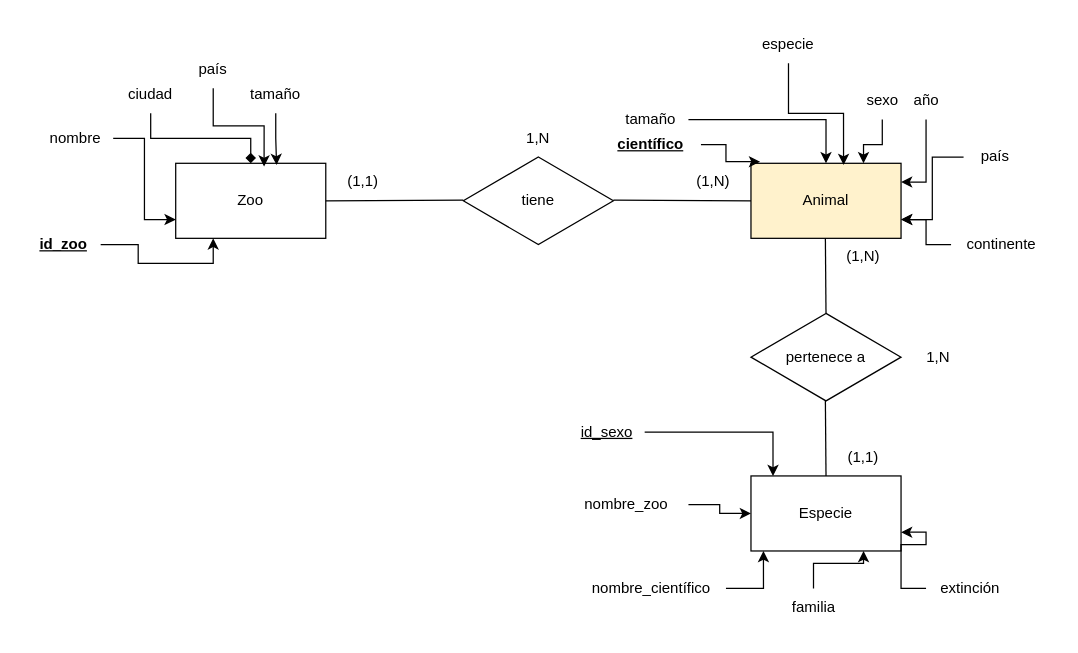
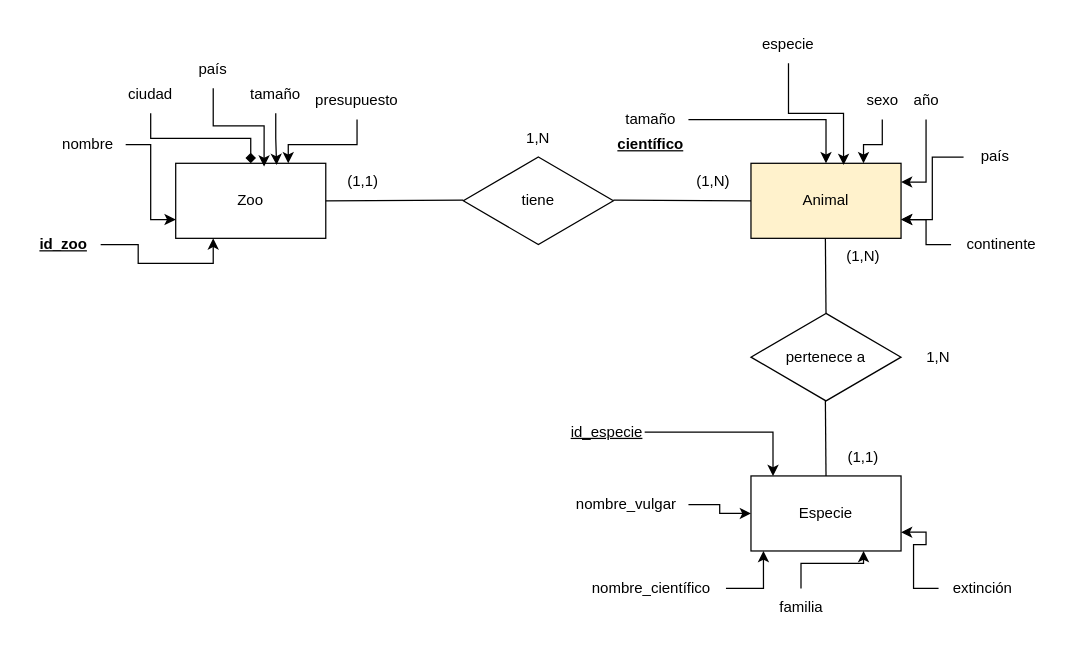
node "presupuesto": added
node "nombre": moved (76, 138) -> (88, 144)
edge "presupuesto" -> "Zoo": added
edge "científico" -> "Animal": removed
node "id_sexo": label "id_sexo" -> "id_especie"
node "nombre_zoo": label "nombre_zoo" -> "nombre_vulgar"
node "extinción": moved (969, 588) -> (982, 588)
node "familia": moved (813, 607) -> (801, 607)
